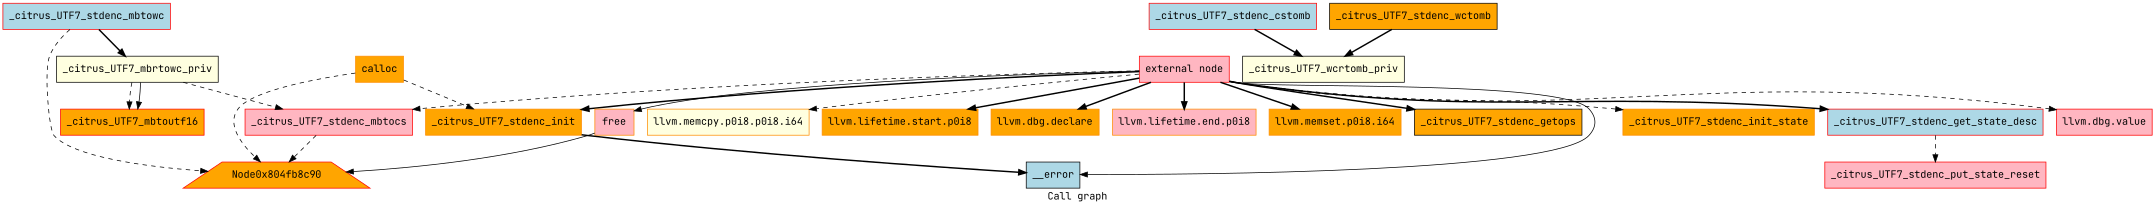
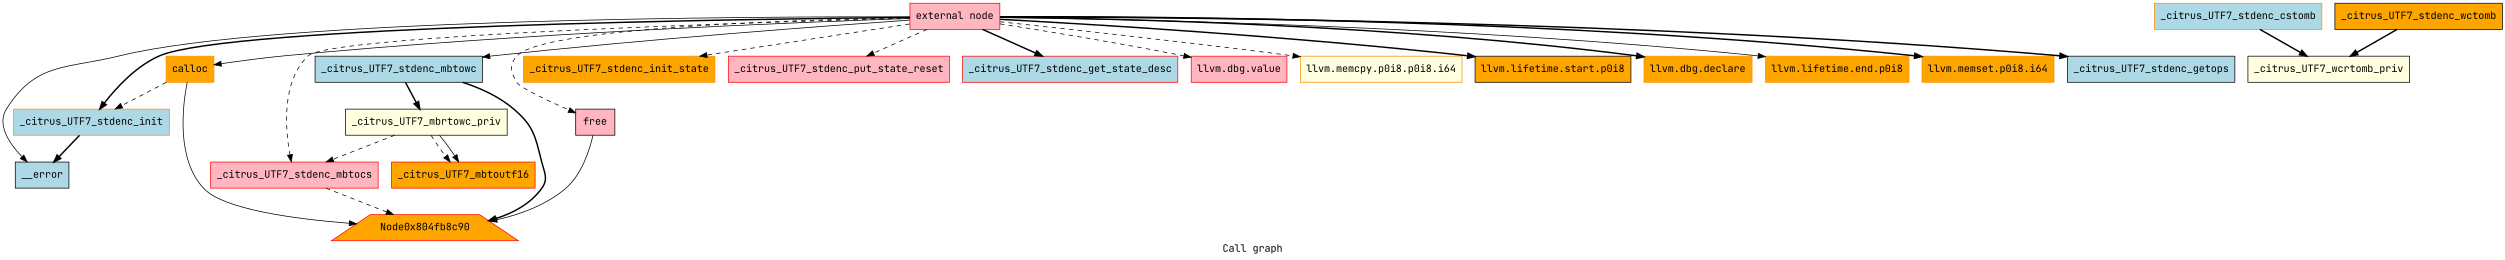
node "_citrus_UTF7_stdenc_mbtowc": color red -> black
node "_citrus_UTF7_stdenc_cstomb": color red -> darkorange
edge "external node" -> "_citrus_UTF7_stdenc_mbtowc": added
edge "external node" -> "calloc": added
edge "external node" -> "free": style solid -> dashed
edge "calloc" -> "Node0x804fb8c90": style dashed -> solid
edge "external node" -> "llvm.lifetime.end.p0i8": style bold -> solid
node "_citrus_UTF7_stdenc_init": fillcolor orange -> lightblue
node "free": color darkorange -> black
node "llvm.lifetime.start.p0i8": color darkorange -> black
node "llvm.lifetime.end.p0i8": fillcolor lightpink -> orange
node "_citrus_UTF7_stdenc_getops": fillcolor orange -> lightblue
edge "_citrus_UTF7_stdenc_get_state_desc" -> "_citrus_UTF7_stdenc_put_state_reset": now "external node" -> "_citrus_UTF7_stdenc_put_state_reset"
edge "_citrus_UTF7_stdenc_mbtowc" -> "Node0x804fb8c90": style dashed -> bold
